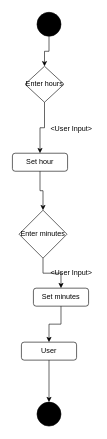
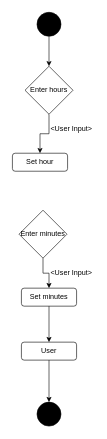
node "Enter hours": size 39x36 -> 48x48
edge "Set hour" -> "Enter minutes": removed
node "Set minutes": moved (61, 297) -> (49, 297)
